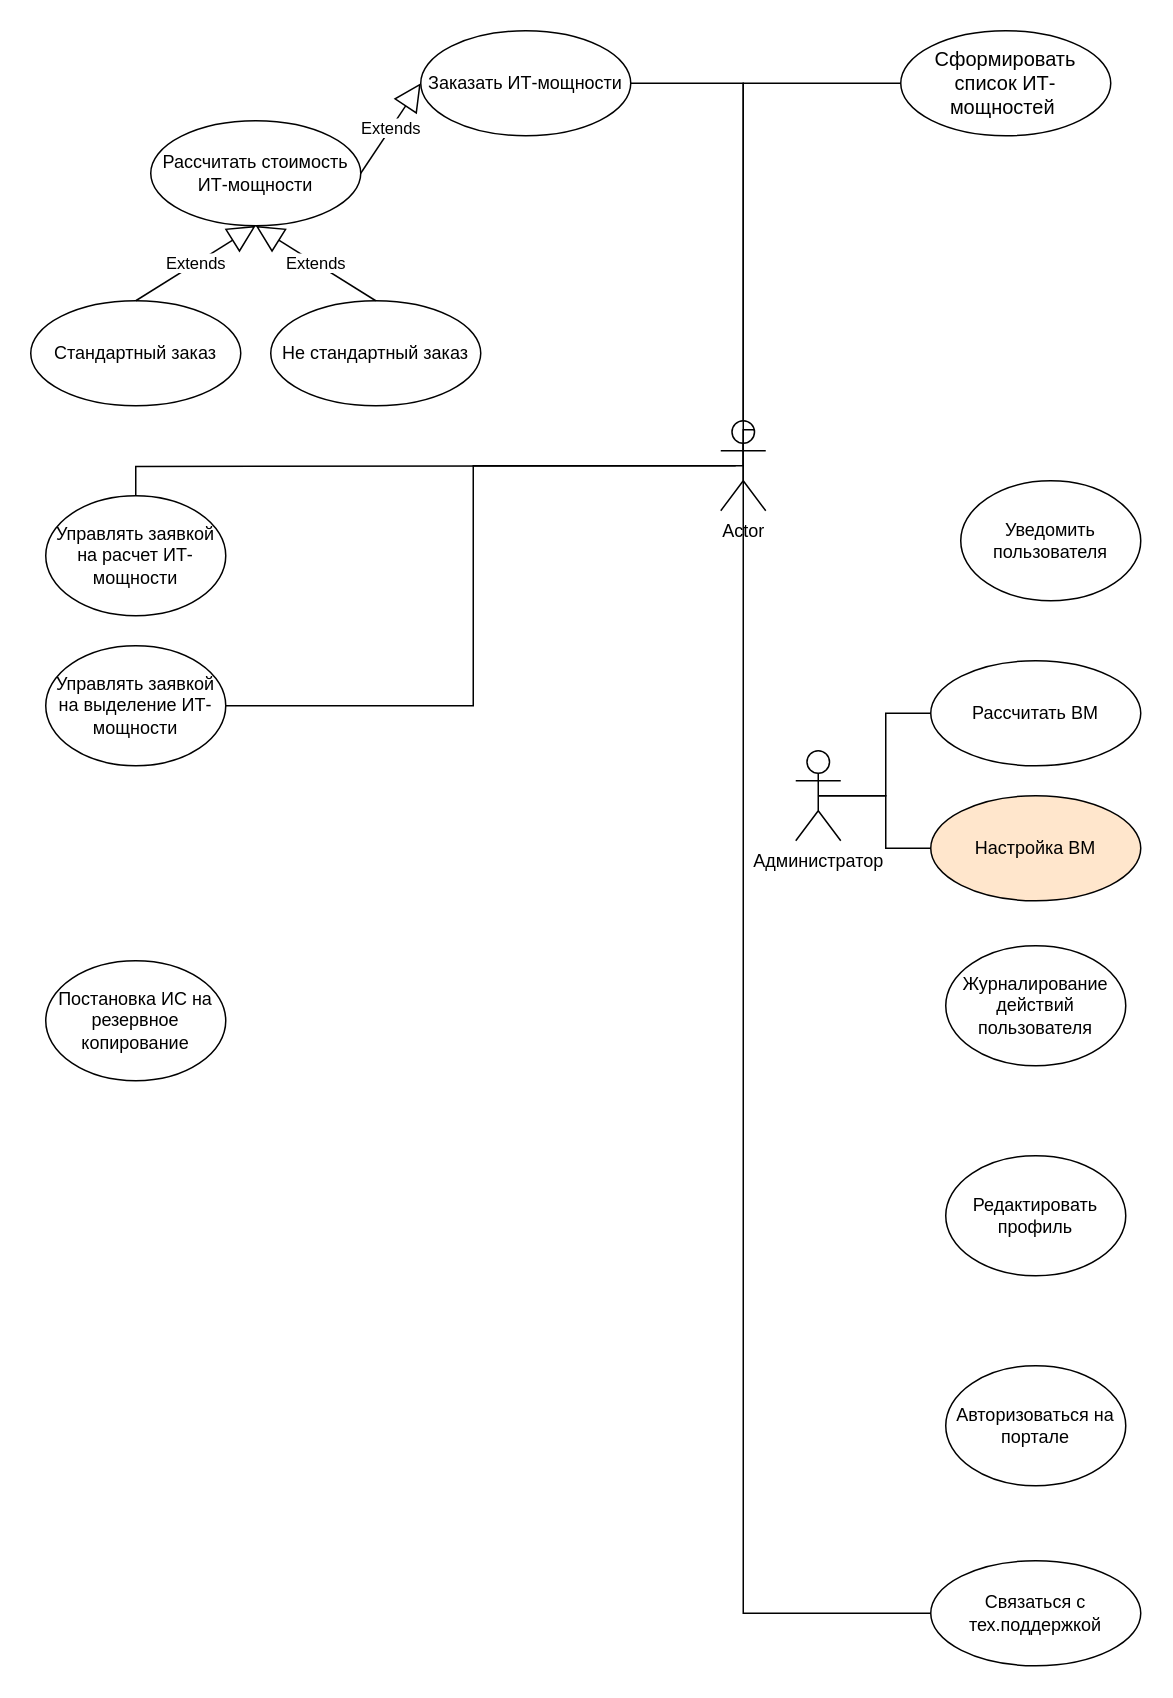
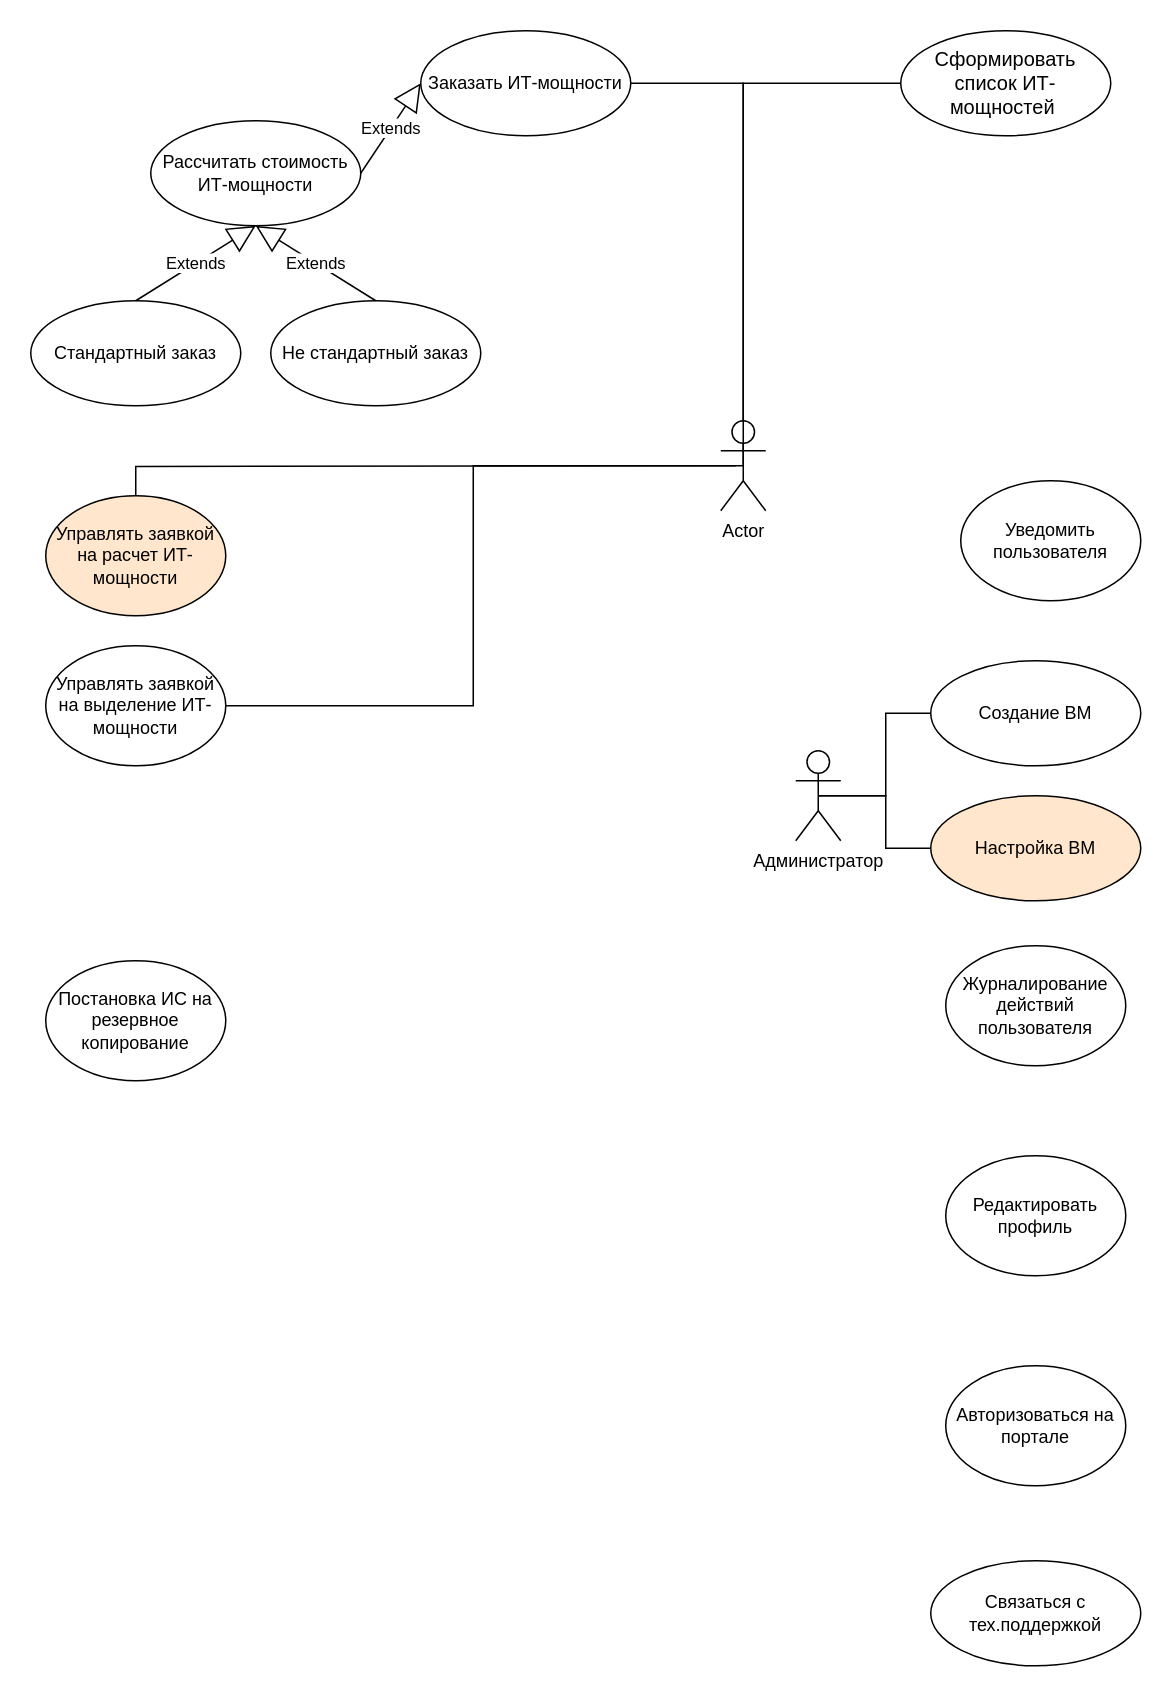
node "Управлять заявкой на расчет ИТ-мощности": fillcolor #ffffff -> #ffe6cc
node "Рассчитать ВМ": label "Рассчитать ВМ" -> "Создание ВМ"
edge "Actor" -- "Связаться с тех.поддержкой": removed
